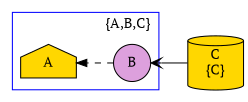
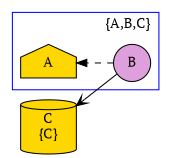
edge "C {C}" -> "B": reversed
